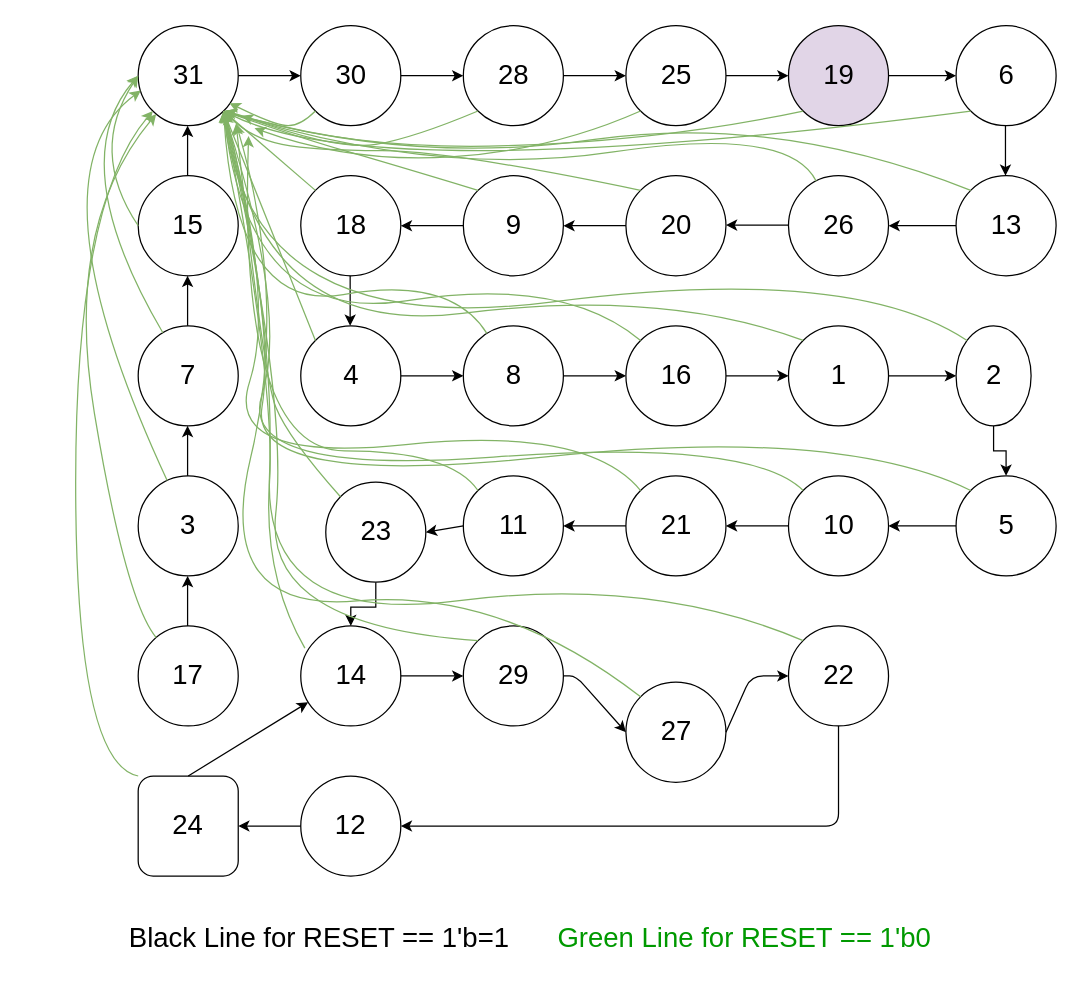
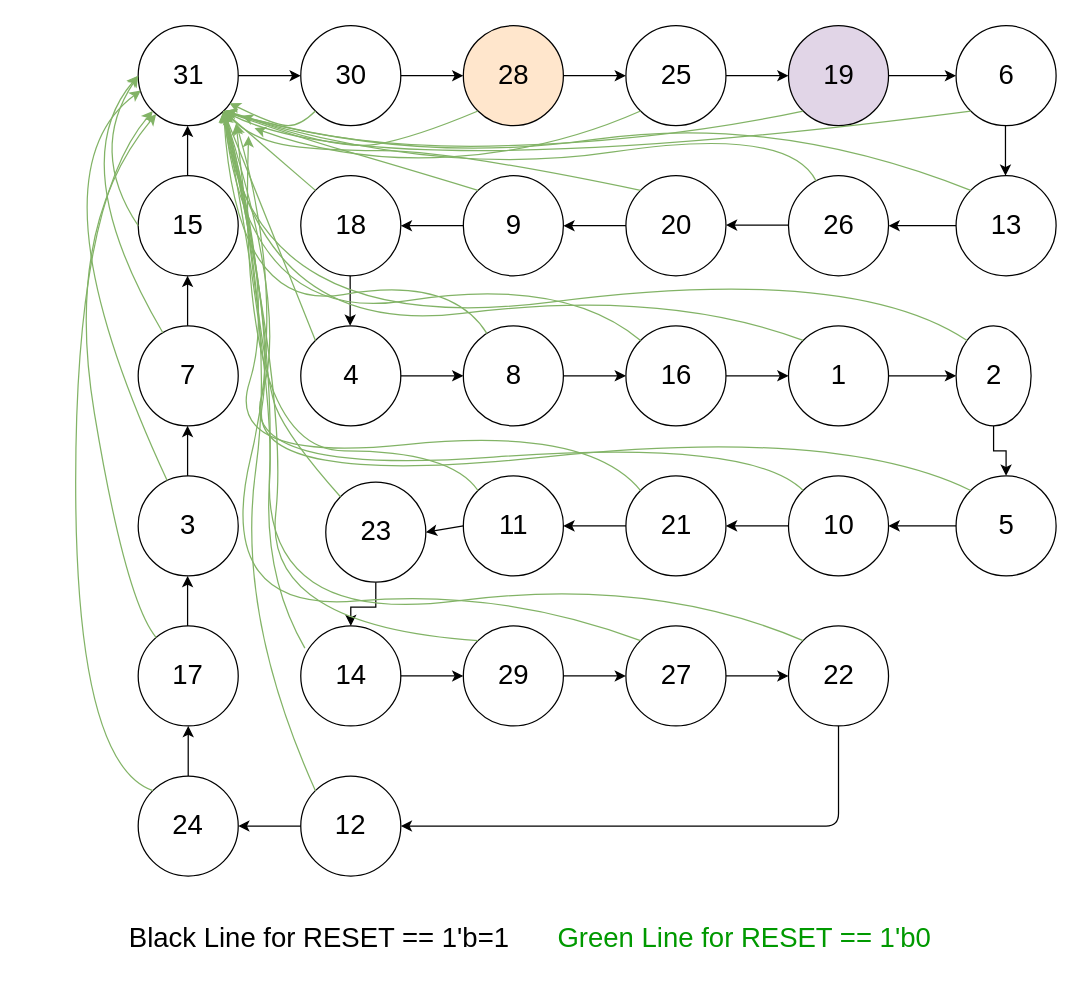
node "28": fillcolor #ffffff -> #ffe6cc
edge "12" -> "31": added
node "27": moved (676, 732) -> (676, 676)
edge "24" -> "14": now "24" -> "17"
node "24": shape rounded rectangle -> ellipse
